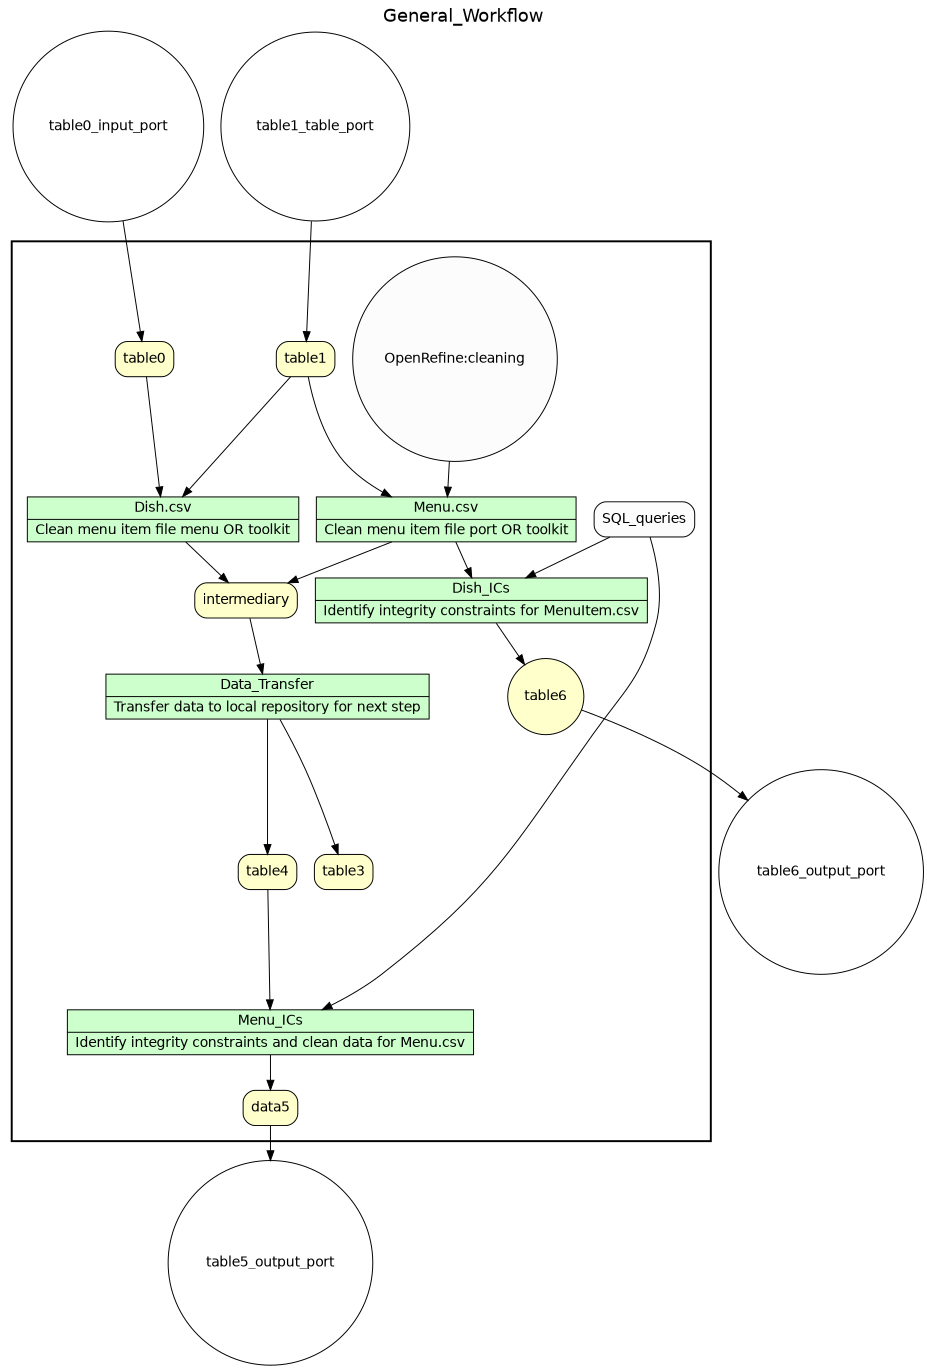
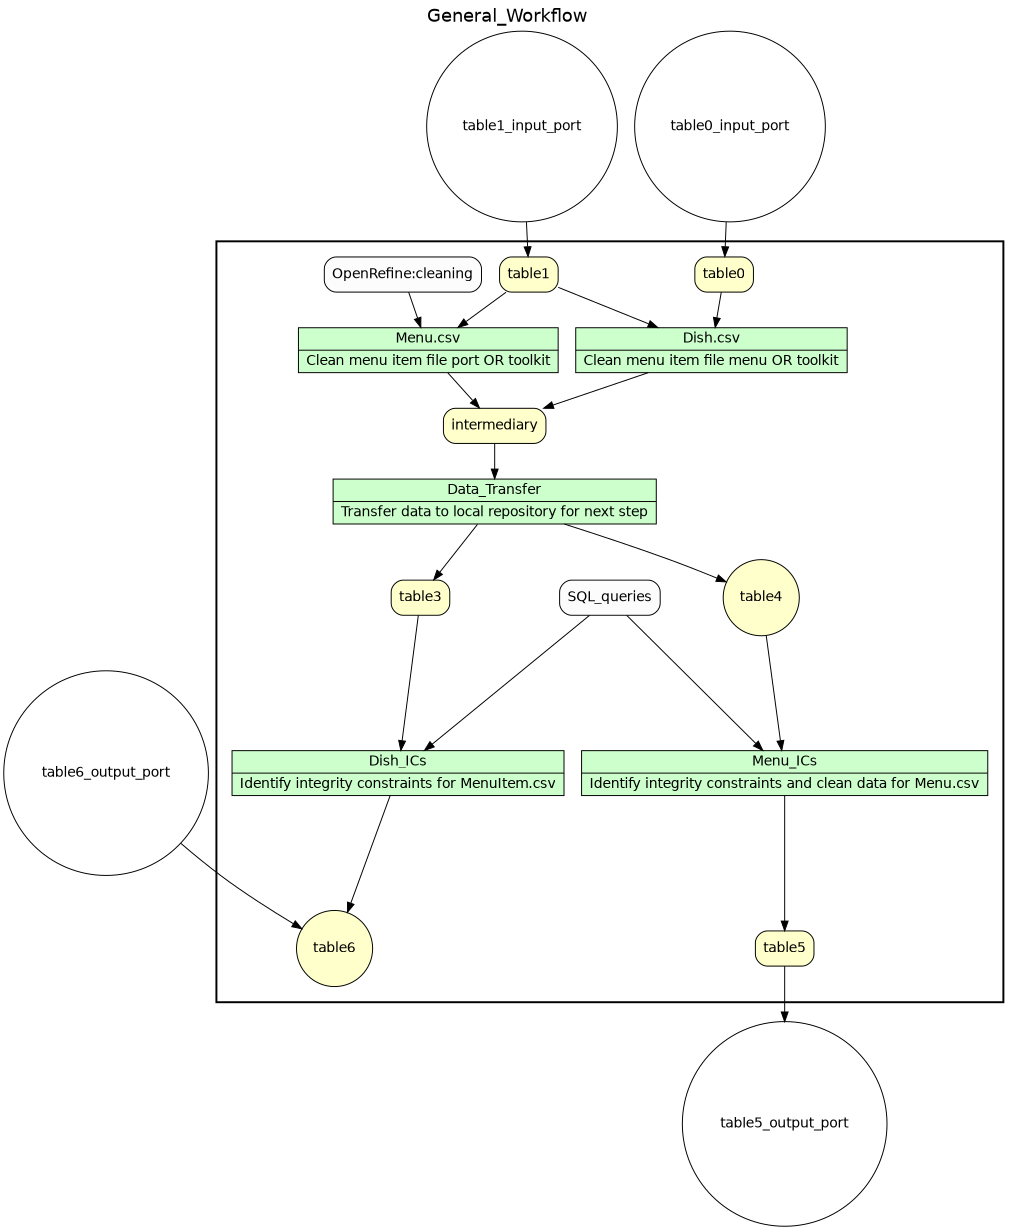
node "table1_table_port": label "table1_table_port" -> "table1_input_port"
node "OpenRefine:cleaning": shape circle -> box
edge "Menu.csv" -> "Dish_ICs": now "table3" -> "Dish_ICs"
edge "table6" -> "table6_output_port": reversed
node "table4": shape box -> circle
node "data5": label "data5" -> "table5"
